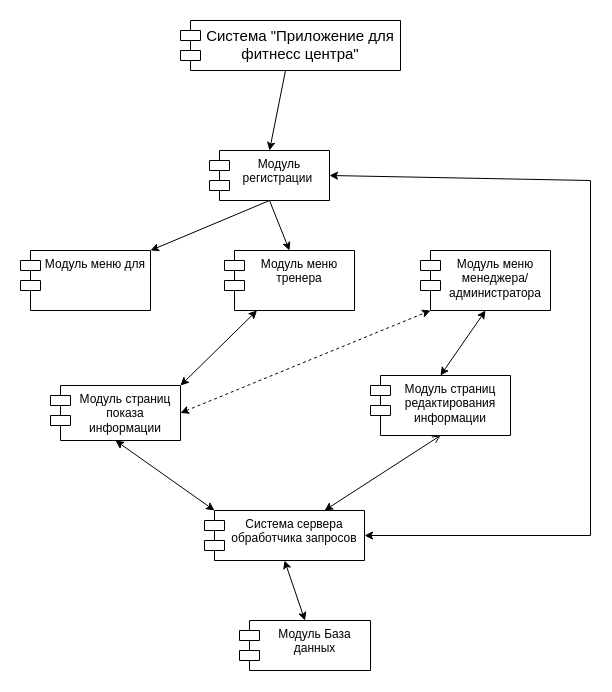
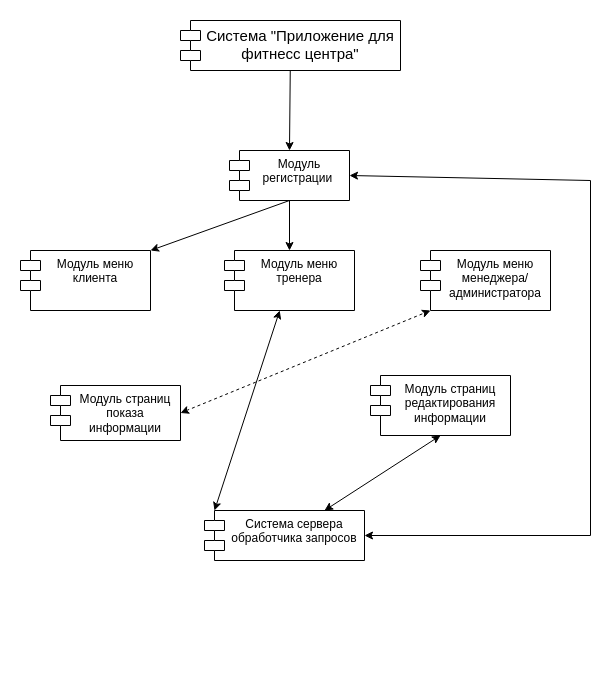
node "Модуль регистрации": moved (270, 176) -> (290, 176)
node "Модуль меню для": label "Модуль меню для" -> "Модуль меню клиента"
edge "Модуль меню менеджера/администратора" -- "Модуль страниц редактирования информации": removed
edge "Модуль меню тренера" -- "Модуль страниц показа информации": removed
edge "Модуль страниц редактирования информации" -- "Система сервера обработчика запросов": arrowhead open -> classic
edge "Модуль страниц показа информации" -- "Система сервера обработчика запросов": now "Модуль меню тренера" -- "Система сервера обработчика запросов"
edge "Система сервера обработчика запросов" -- "Модуль База данных": removed
node "Модуль База данных": removed
